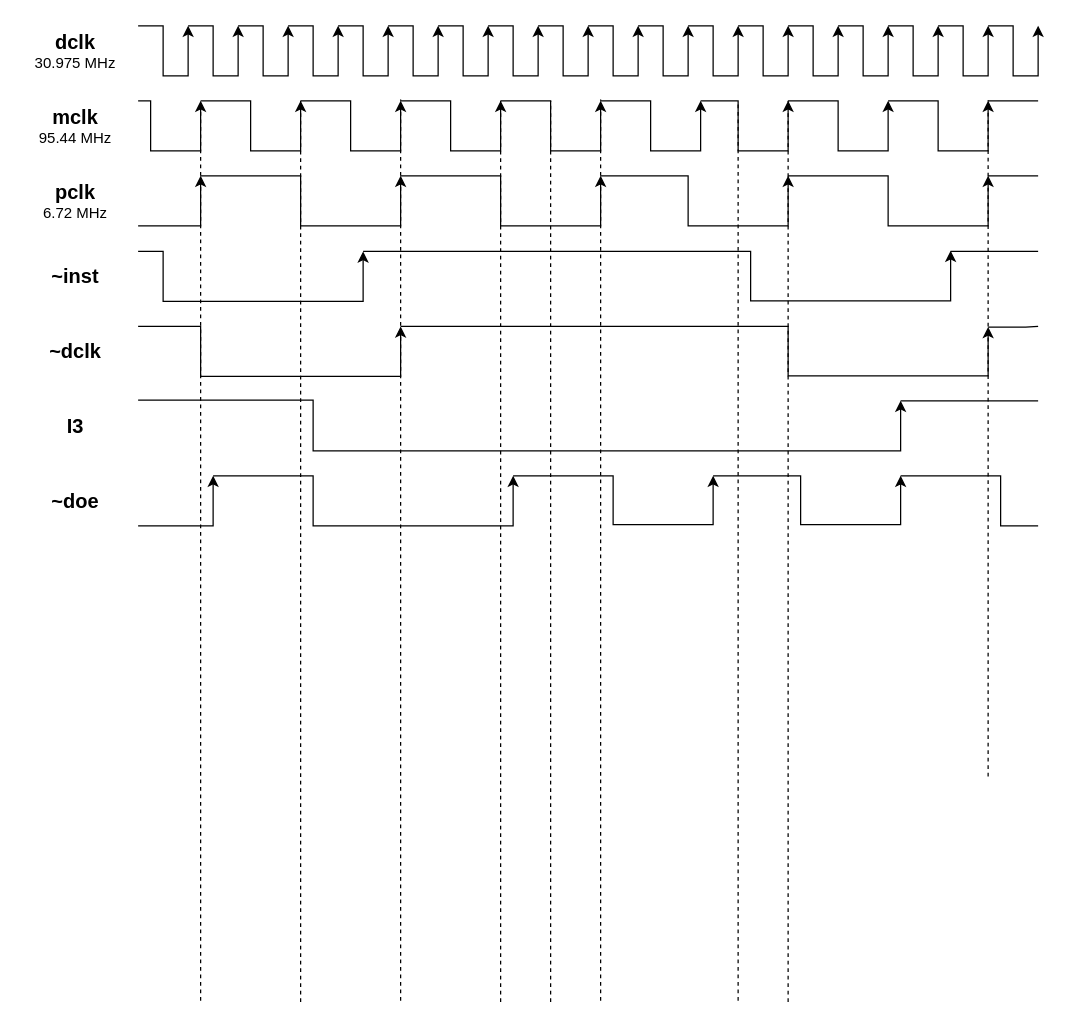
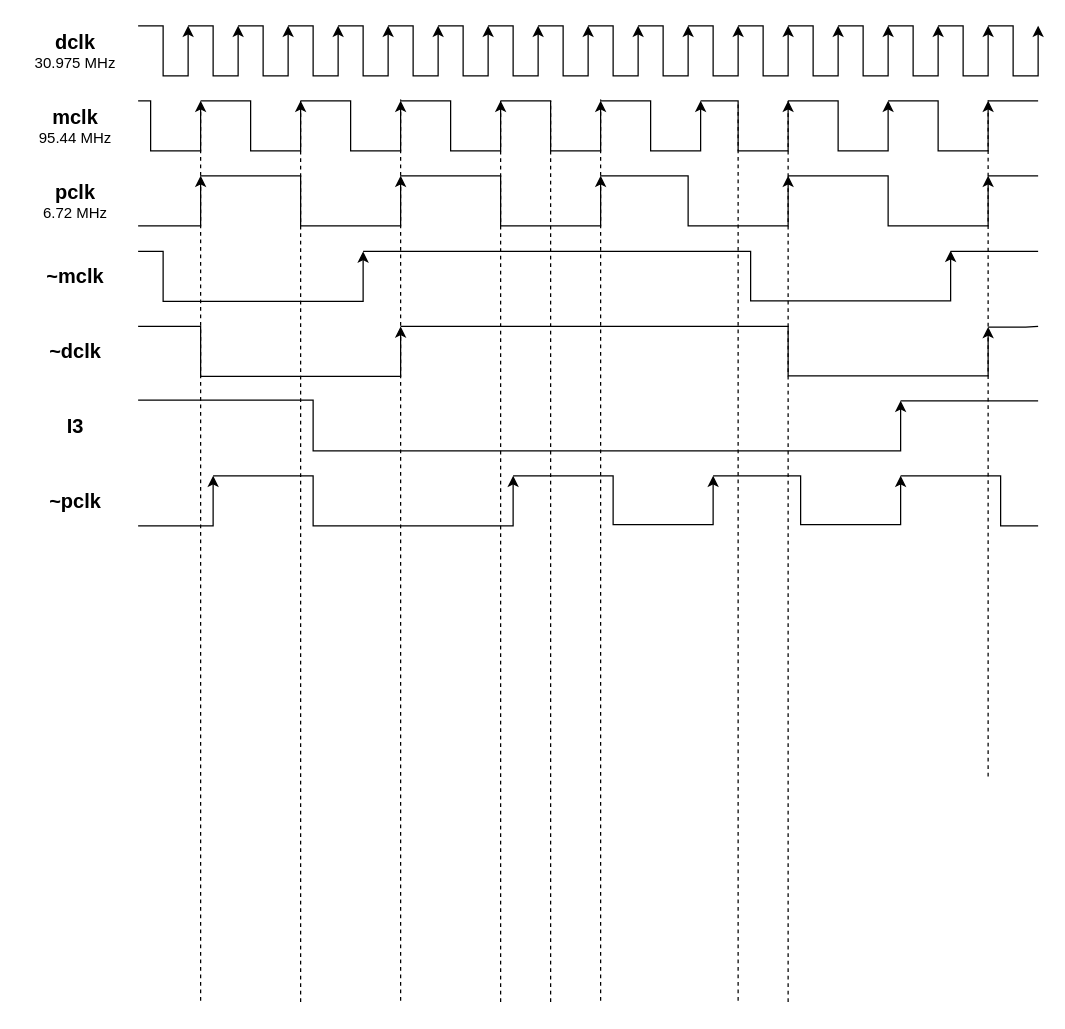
node "~inst": label "~inst" -> "~mclk"
node "~doe": label "~doe" -> "~pclk"
